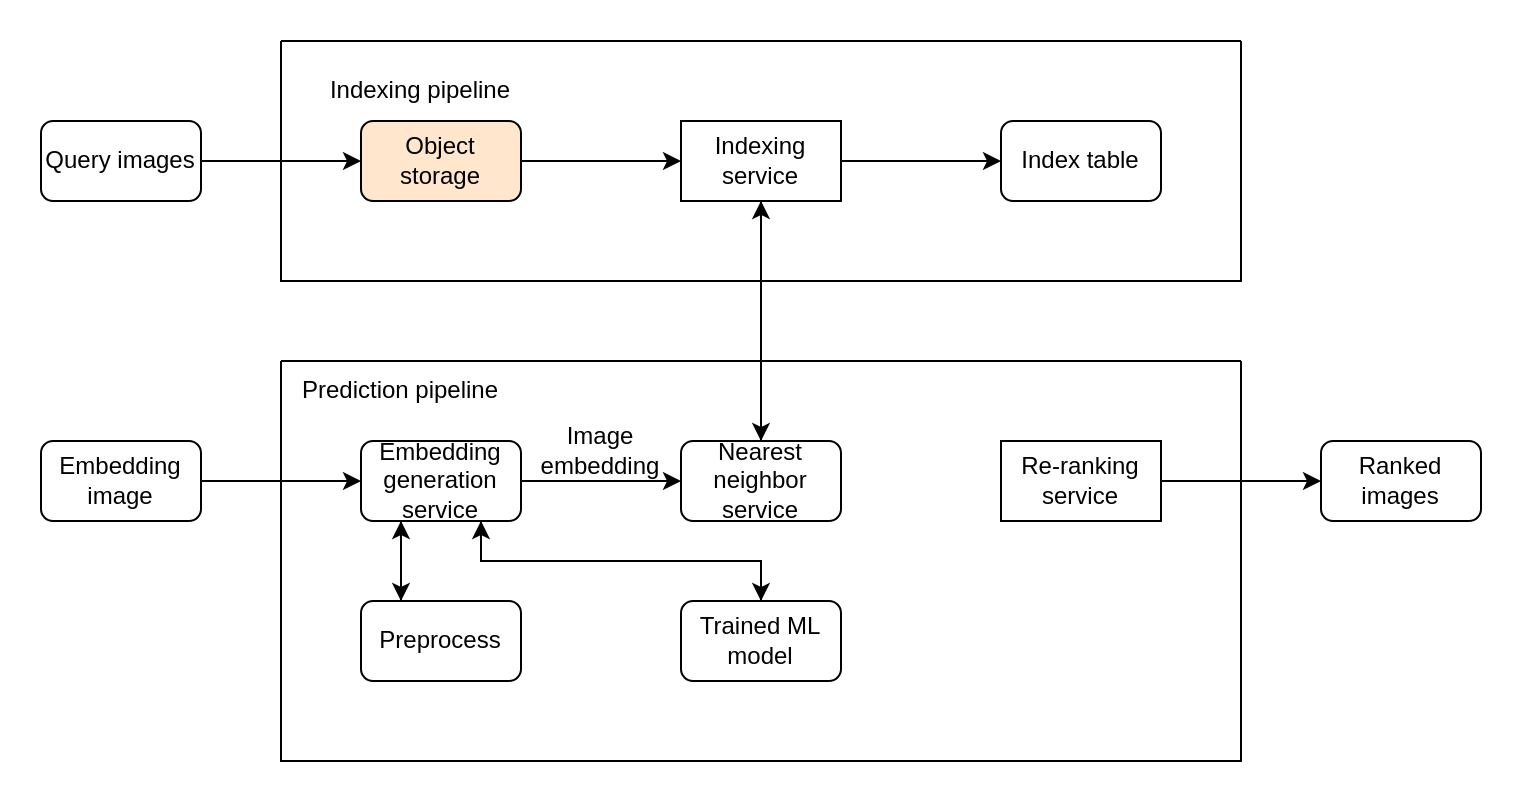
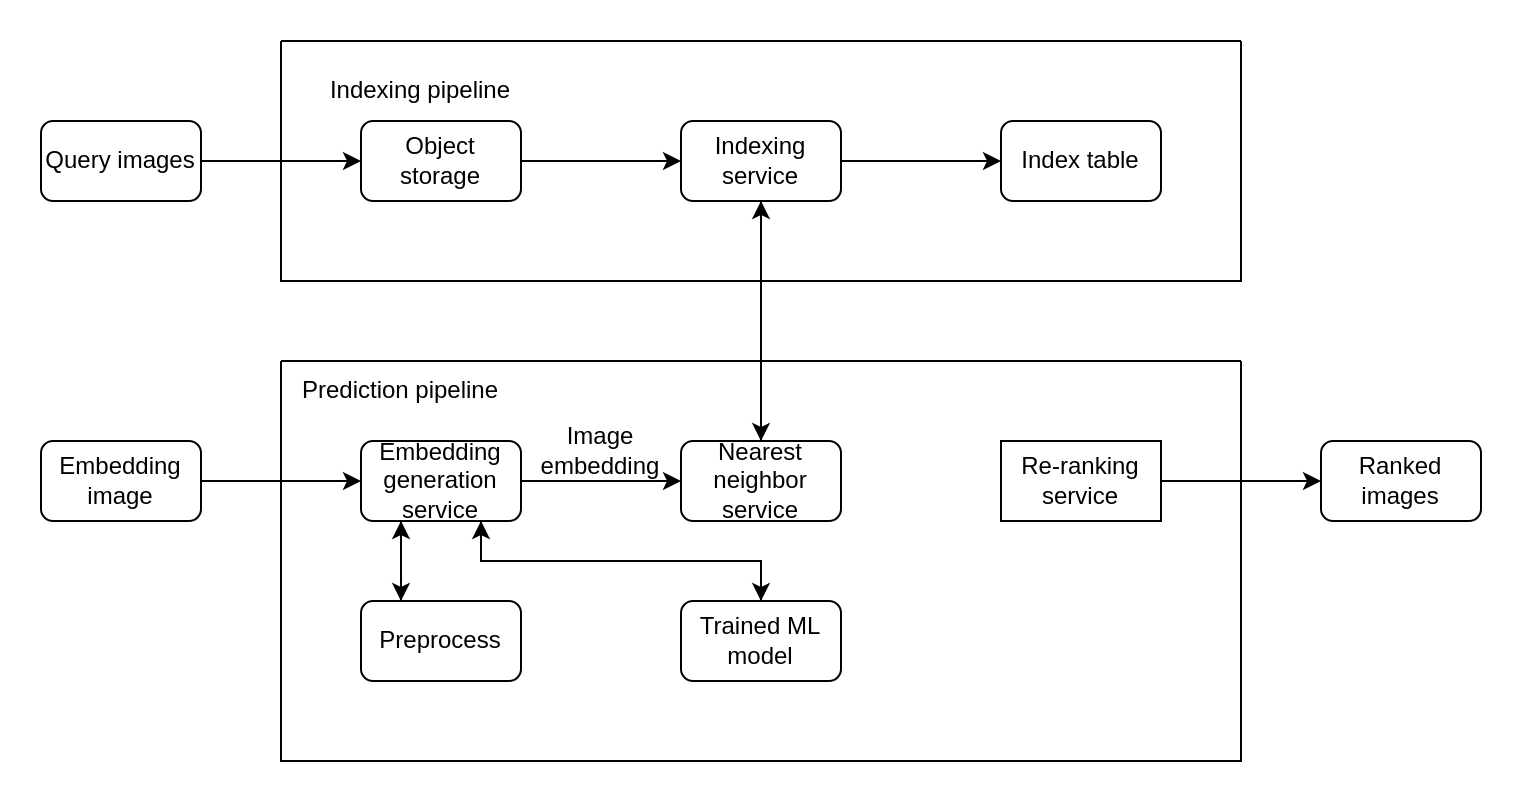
node "Object storage": fillcolor #ffe6cc -> #ffffff
node "Indexing service": shape rectangle -> rounded rectangle
